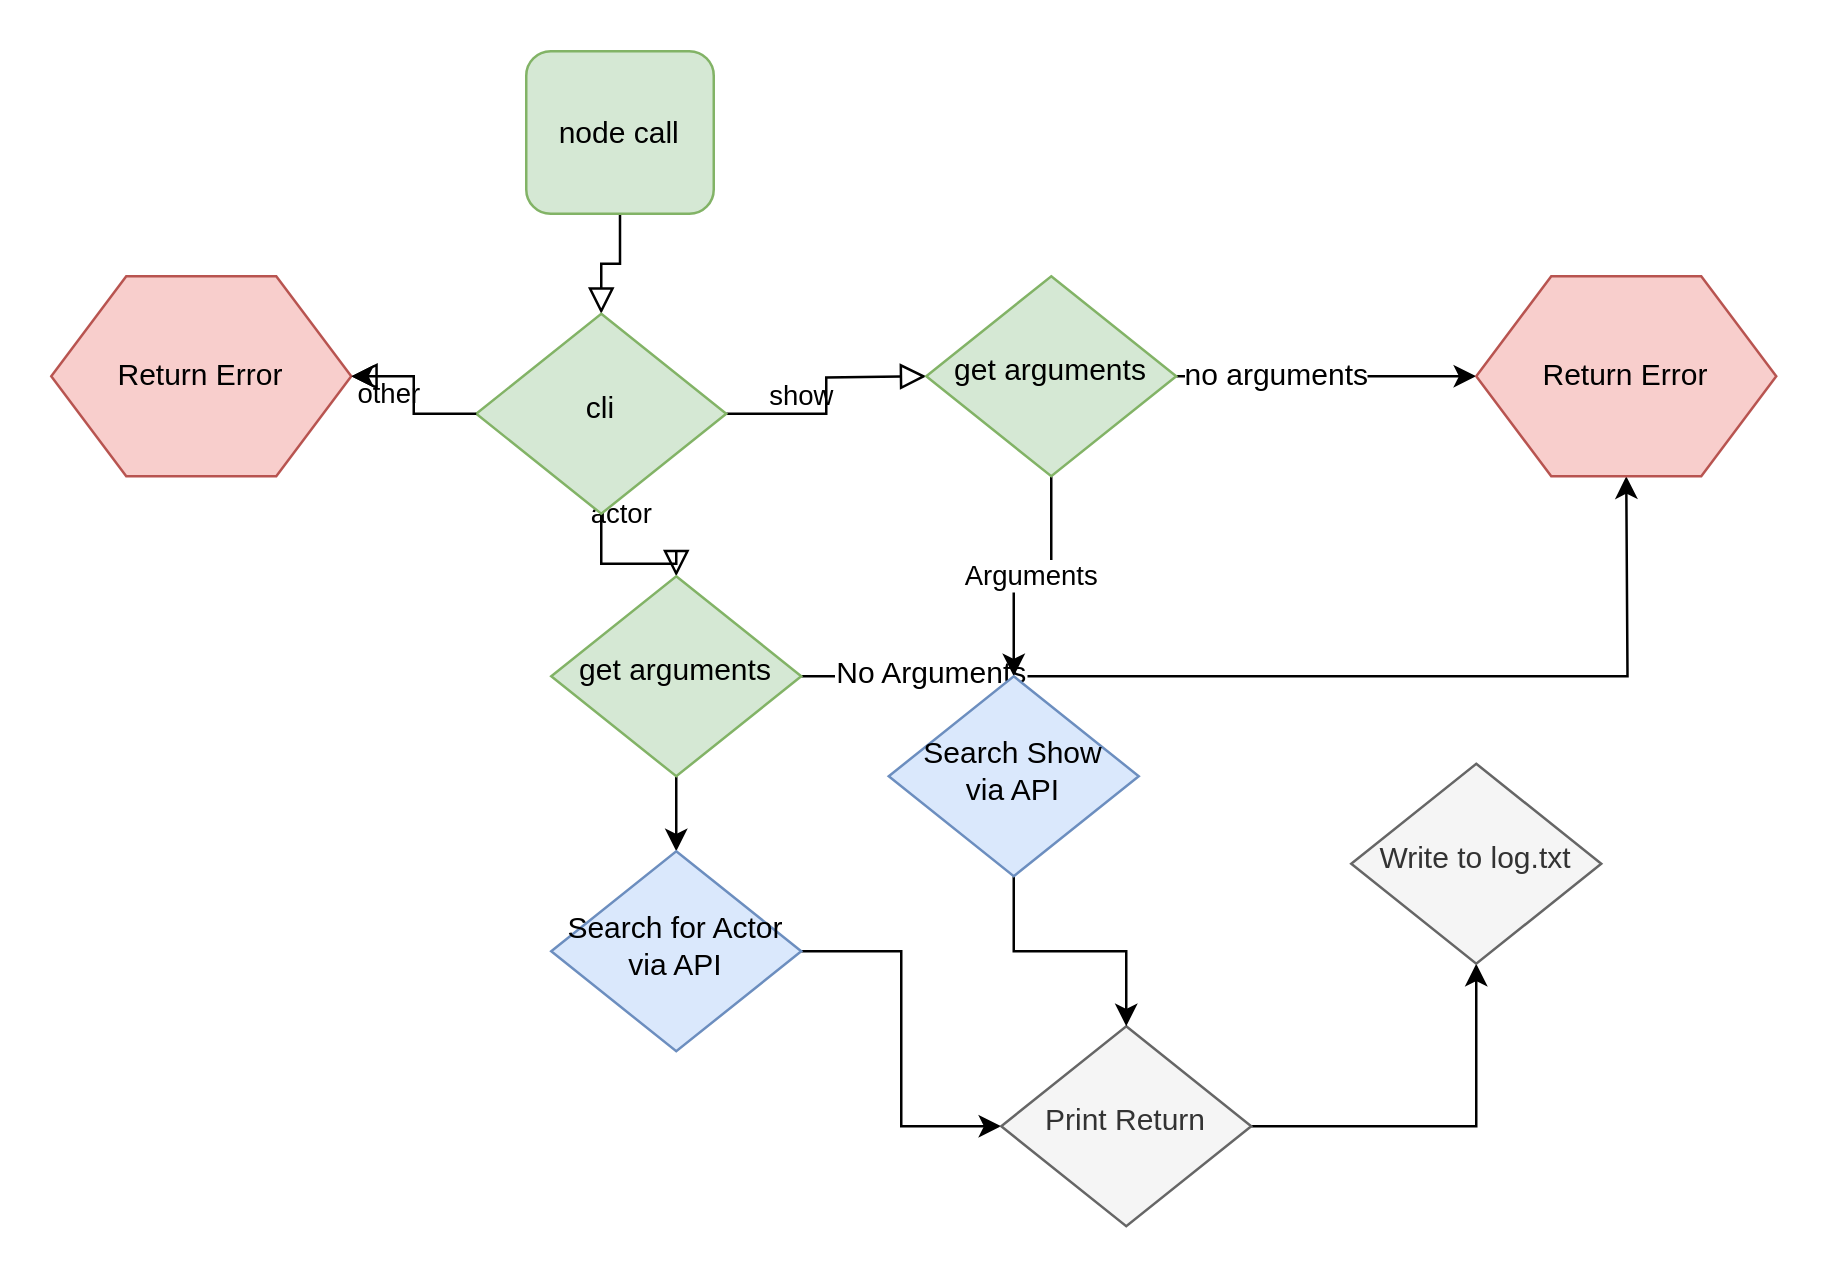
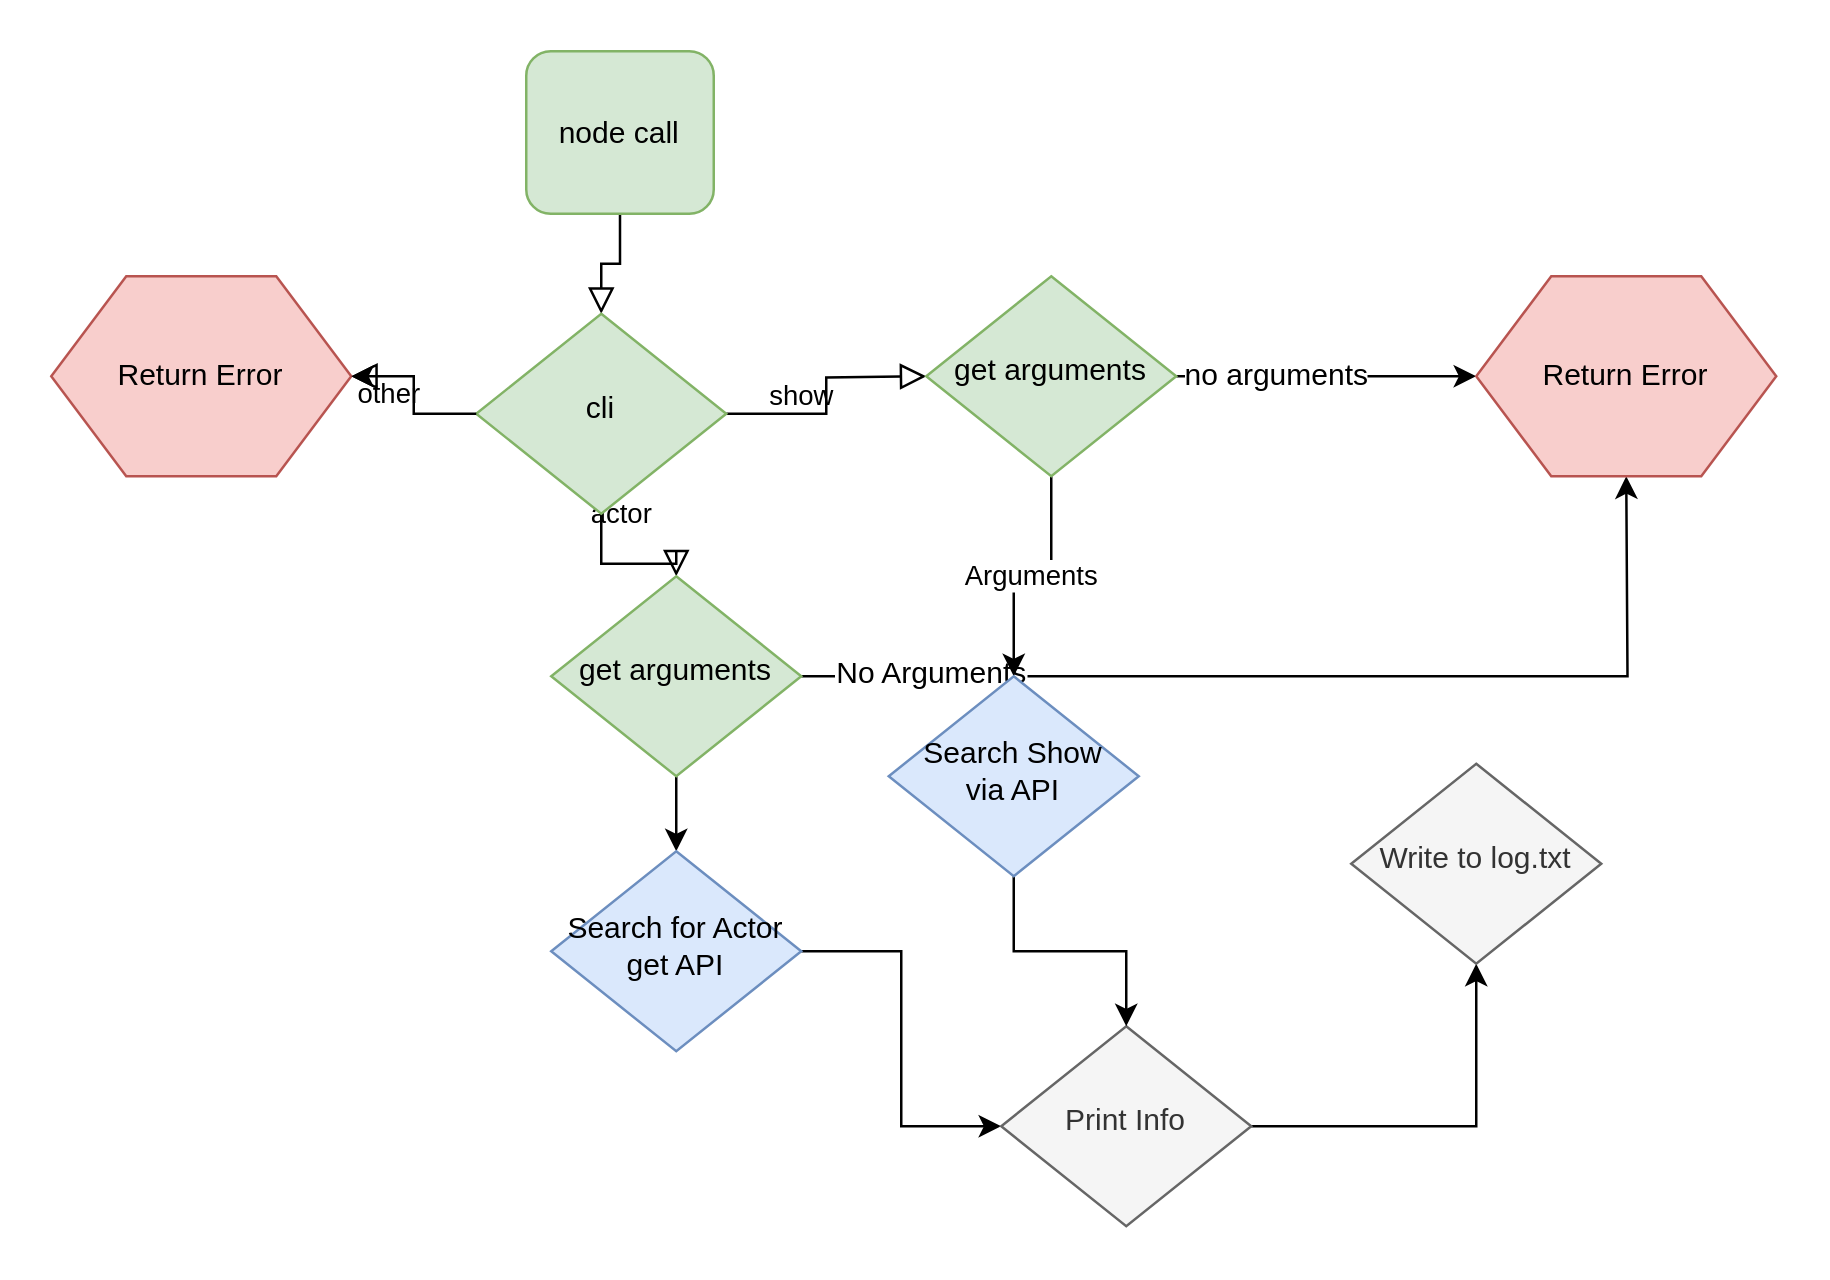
node "Search for Actor via API": label "Search for Actor via API" -> "Search for Actor get API"
node "Print Return": label "Print Return" -> "Print Info"
